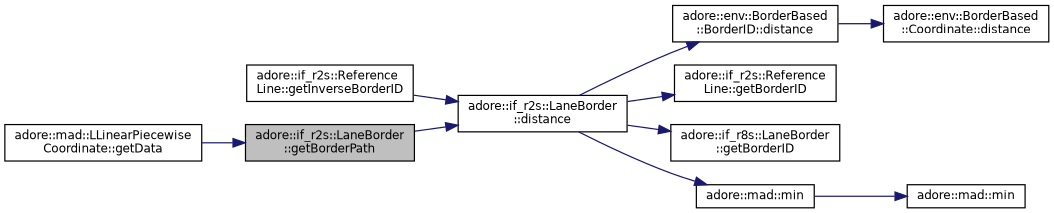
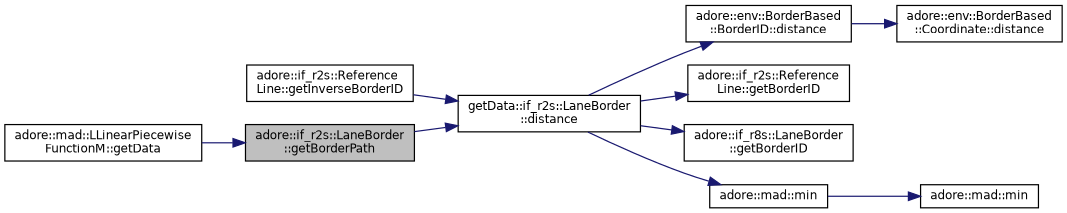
node "adore::if_r2s::LaneBorder ::distance": label "adore::if_r2s::LaneBorder ::distance" -> "getData::if_r2s::LaneBorder ::distance"
node "adore::mad::LLinearPiecewise Coordinate::getData": label "adore::mad::LLinearPiecewise Coordinate::getData" -> "adore::mad::LLinearPiecewise FunctionM::getData"
